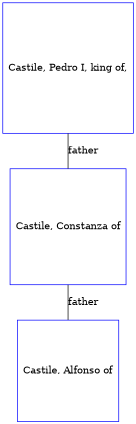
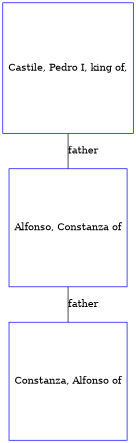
node "Castile, Constanza of": label "Castile, Constanza of" -> "Alfonso, Constanza of"
node "Castile, Alfonso of": label "Castile, Alfonso of" -> "Constanza, Alfonso of"
